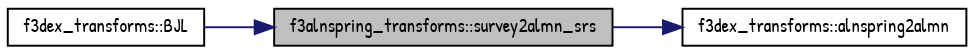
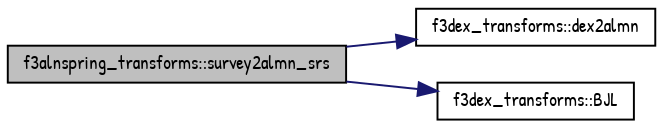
edge "f3dex_transforms::BJL" -> "f3alnspring_transforms::survey2almn_srs": reversed
node "f3dex_transforms::alnspring2almn": label "f3dex_transforms::alnspring2almn" -> "f3dex_transforms::dex2almn"
